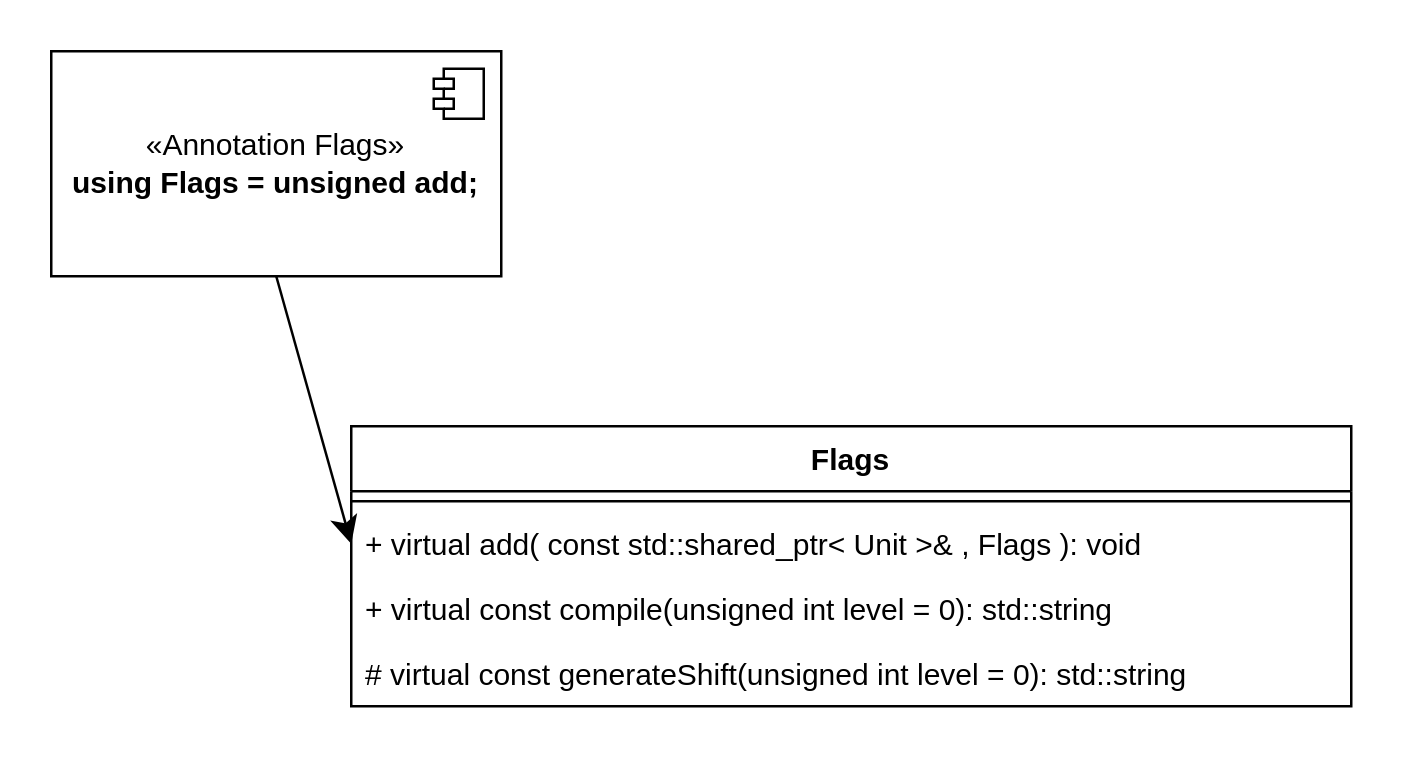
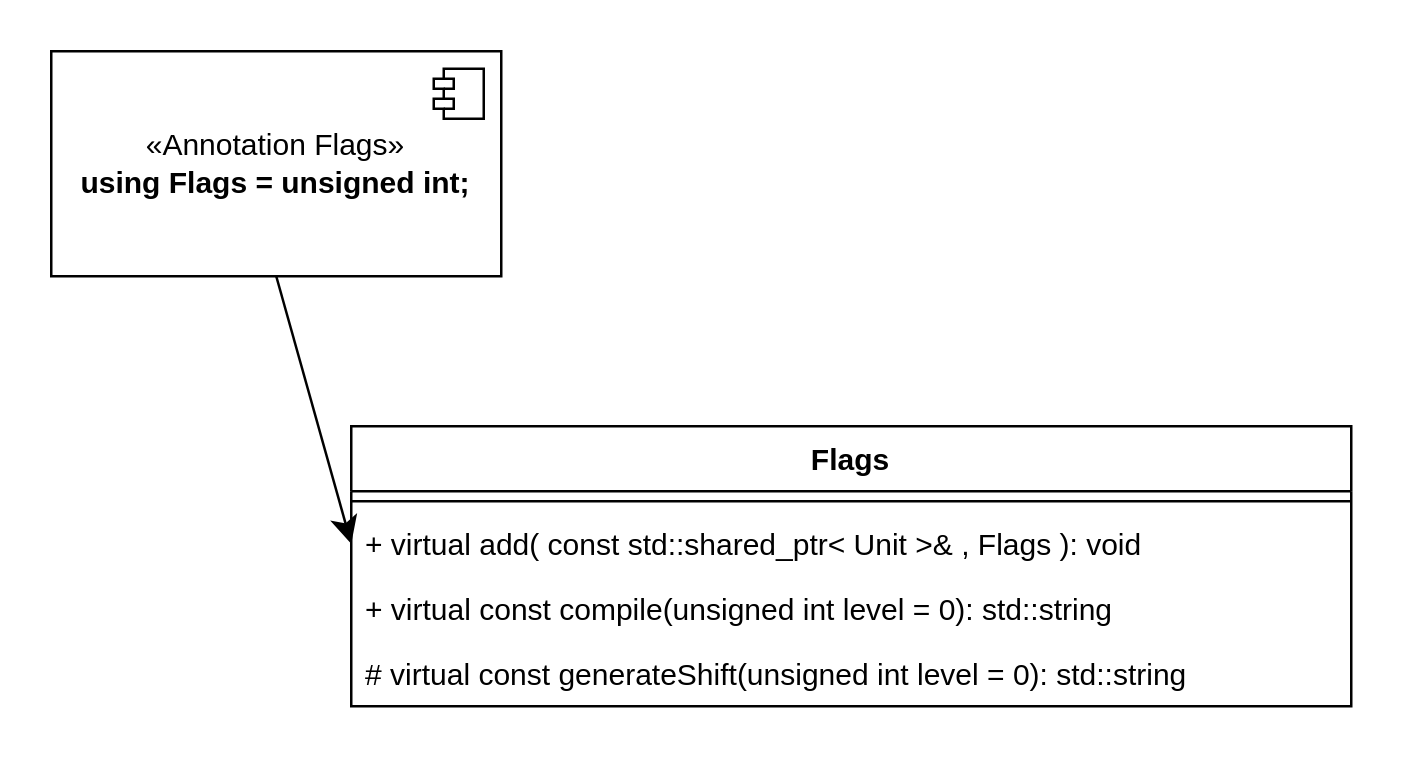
node "«Annotation Flags» using Flags = unsigned add;": label "«Annotation Flags» using Flags = unsigned add;" -> "«Annotation Flags» using Flags = unsigned int;"
